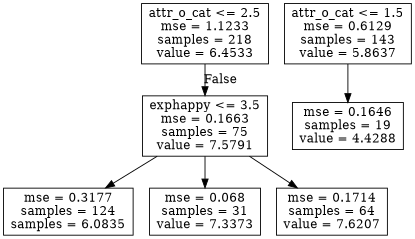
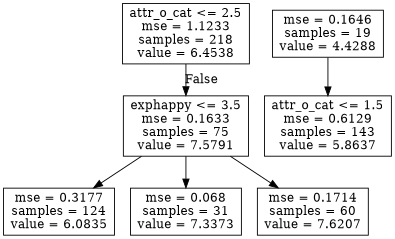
node "attr_o_cat <= 2.5 mse = 1.1233 samples = 218 value = 6.4533": label "attr_o_cat <= 2.5 mse = 1.1233 samples = 218 value = 6.4533" -> "attr_o_cat <= 2.5 mse = 1.1233 samples = 218 value = 6.4538"
edge "attr_o_cat <= 1.5 mse = 0.6129 samples = 143 value = 5.8637" -> "mse = 0.1646 samples = 19 value = 4.4288": reversed
node "exphappy <= 3.5 mse = 0.1663 samples = 75 value = 7.5791": label "exphappy <= 3.5 mse = 0.1663 samples = 75 value = 7.5791" -> "exphappy <= 3.5 mse = 0.1633 samples = 75 value = 7.5791"
node "mse = 0.3177 samples = 124 samples = 6.0835": label "mse = 0.3177 samples = 124 samples = 6.0835" -> "mse = 0.3177 samples = 124 value = 6.0835"
node "mse = 0.1714 samples = 64 value = 7.6207": label "mse = 0.1714 samples = 64 value = 7.6207" -> "mse = 0.1714 samples = 60 value = 7.6207"
